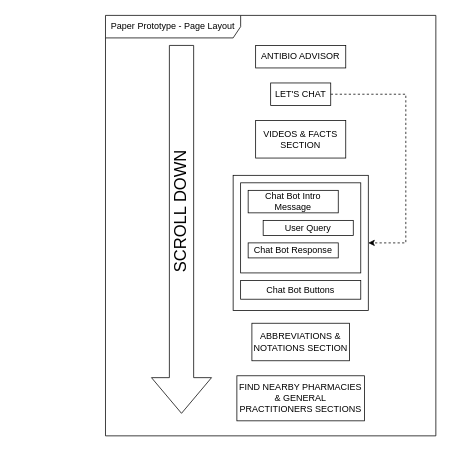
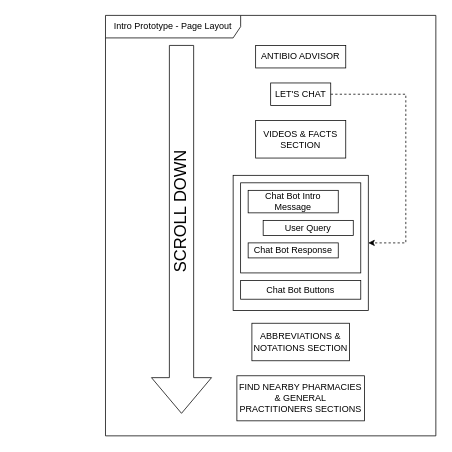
node "Paper Prototype - Page Layout": label "Paper Prototype - Page Layout" -> "Intro Prototype - Page Layout"
